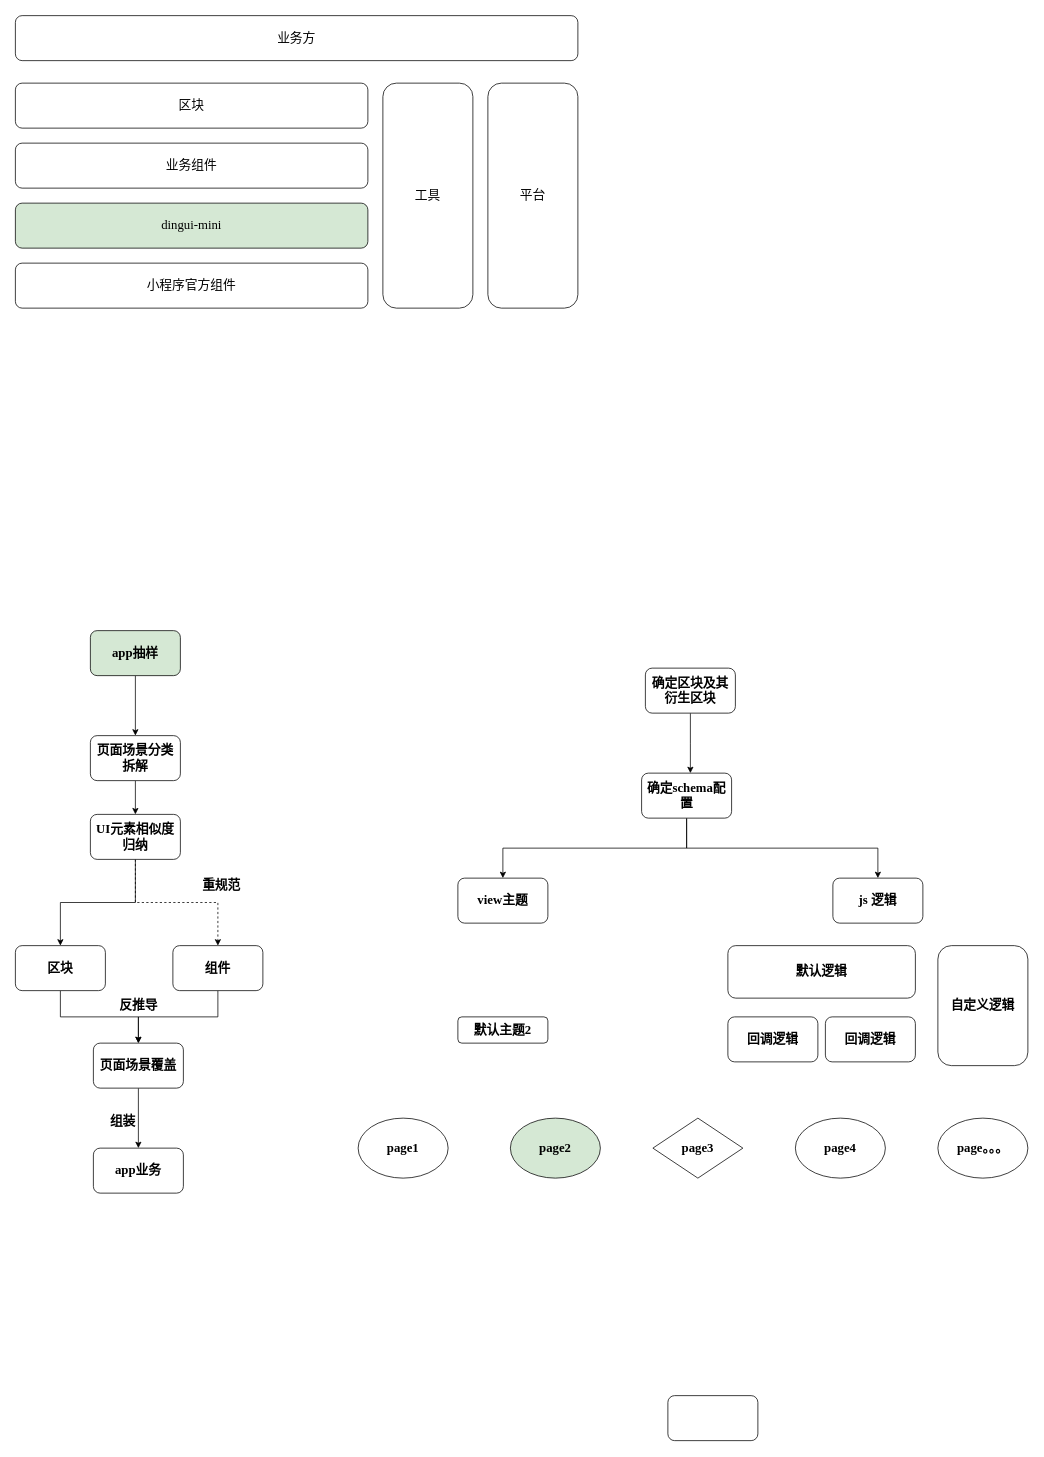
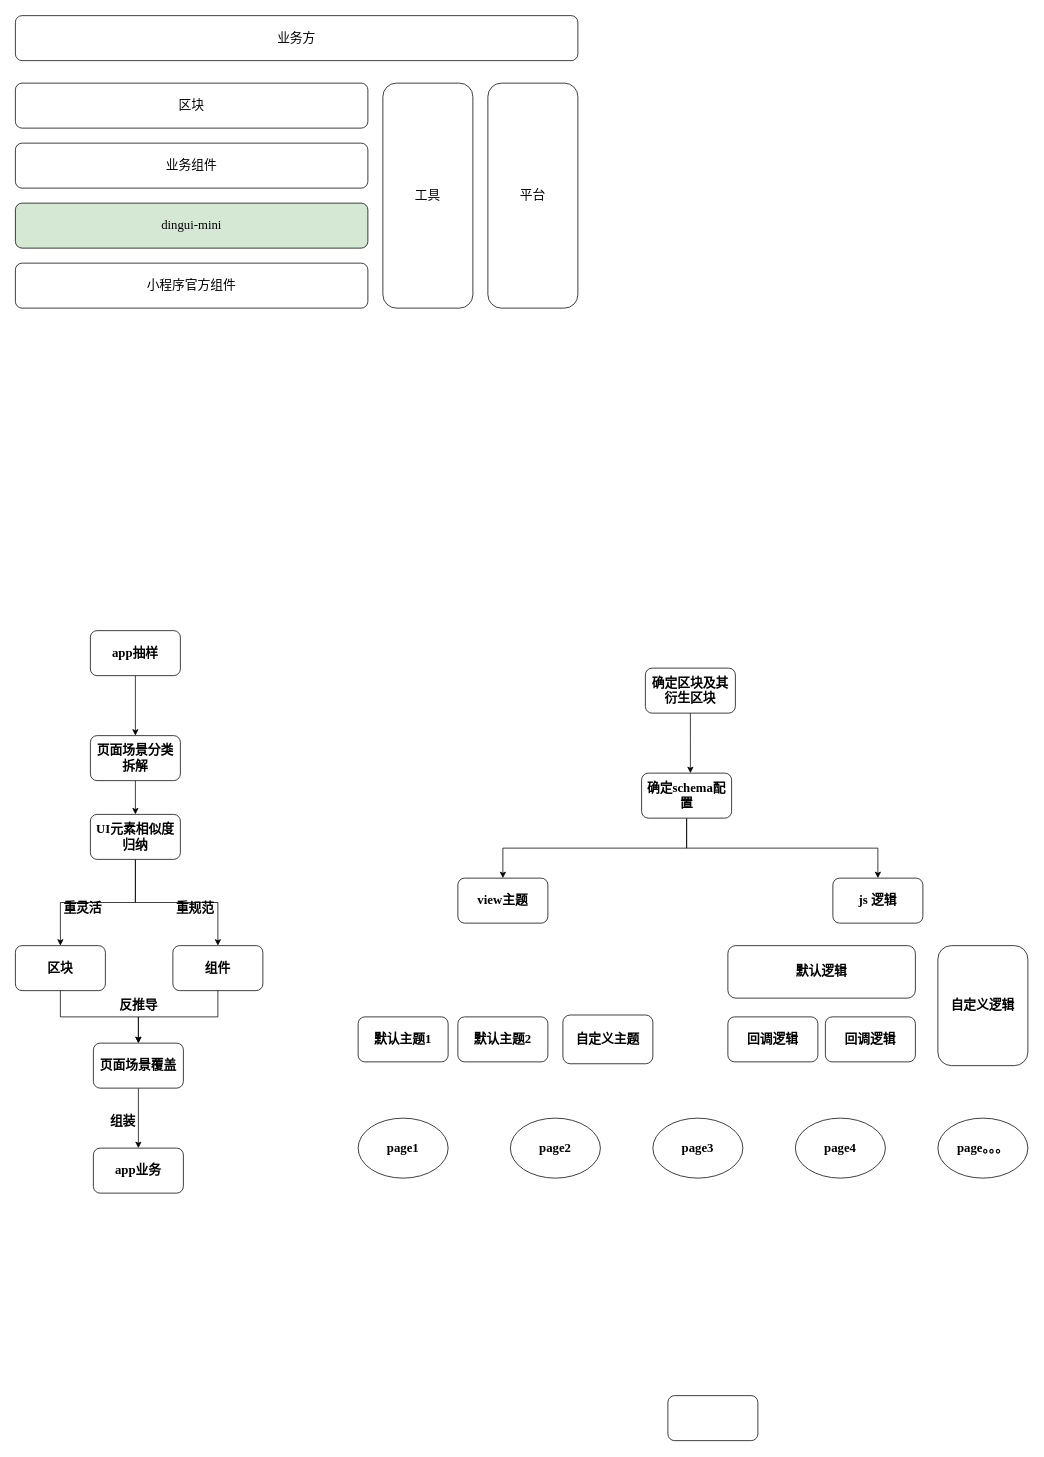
node "app抽样": fillcolor #d5e8d4 -> #ffffff
node "重规范": moved (222, 885) -> (195, 908)
edge "UI元素相似度归纳" -> "组件": style dashed -> solid
node "重灵活": added
node "默认主题2": size 90x26 -> 90x45
node "默认主题1": added
node "自定义主题": added
node "page2": fillcolor #d5e8d4 -> #ffffff
node "page3": shape diamond -> ellipse
